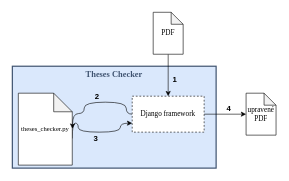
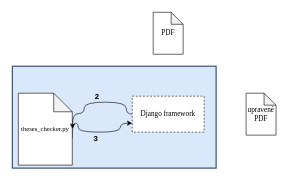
node "Theses Checker": removed
edge "PDF" -> "Django framework": removed, label "1"
edge "Django framework" -> "upravené PDF": removed, label "4"
